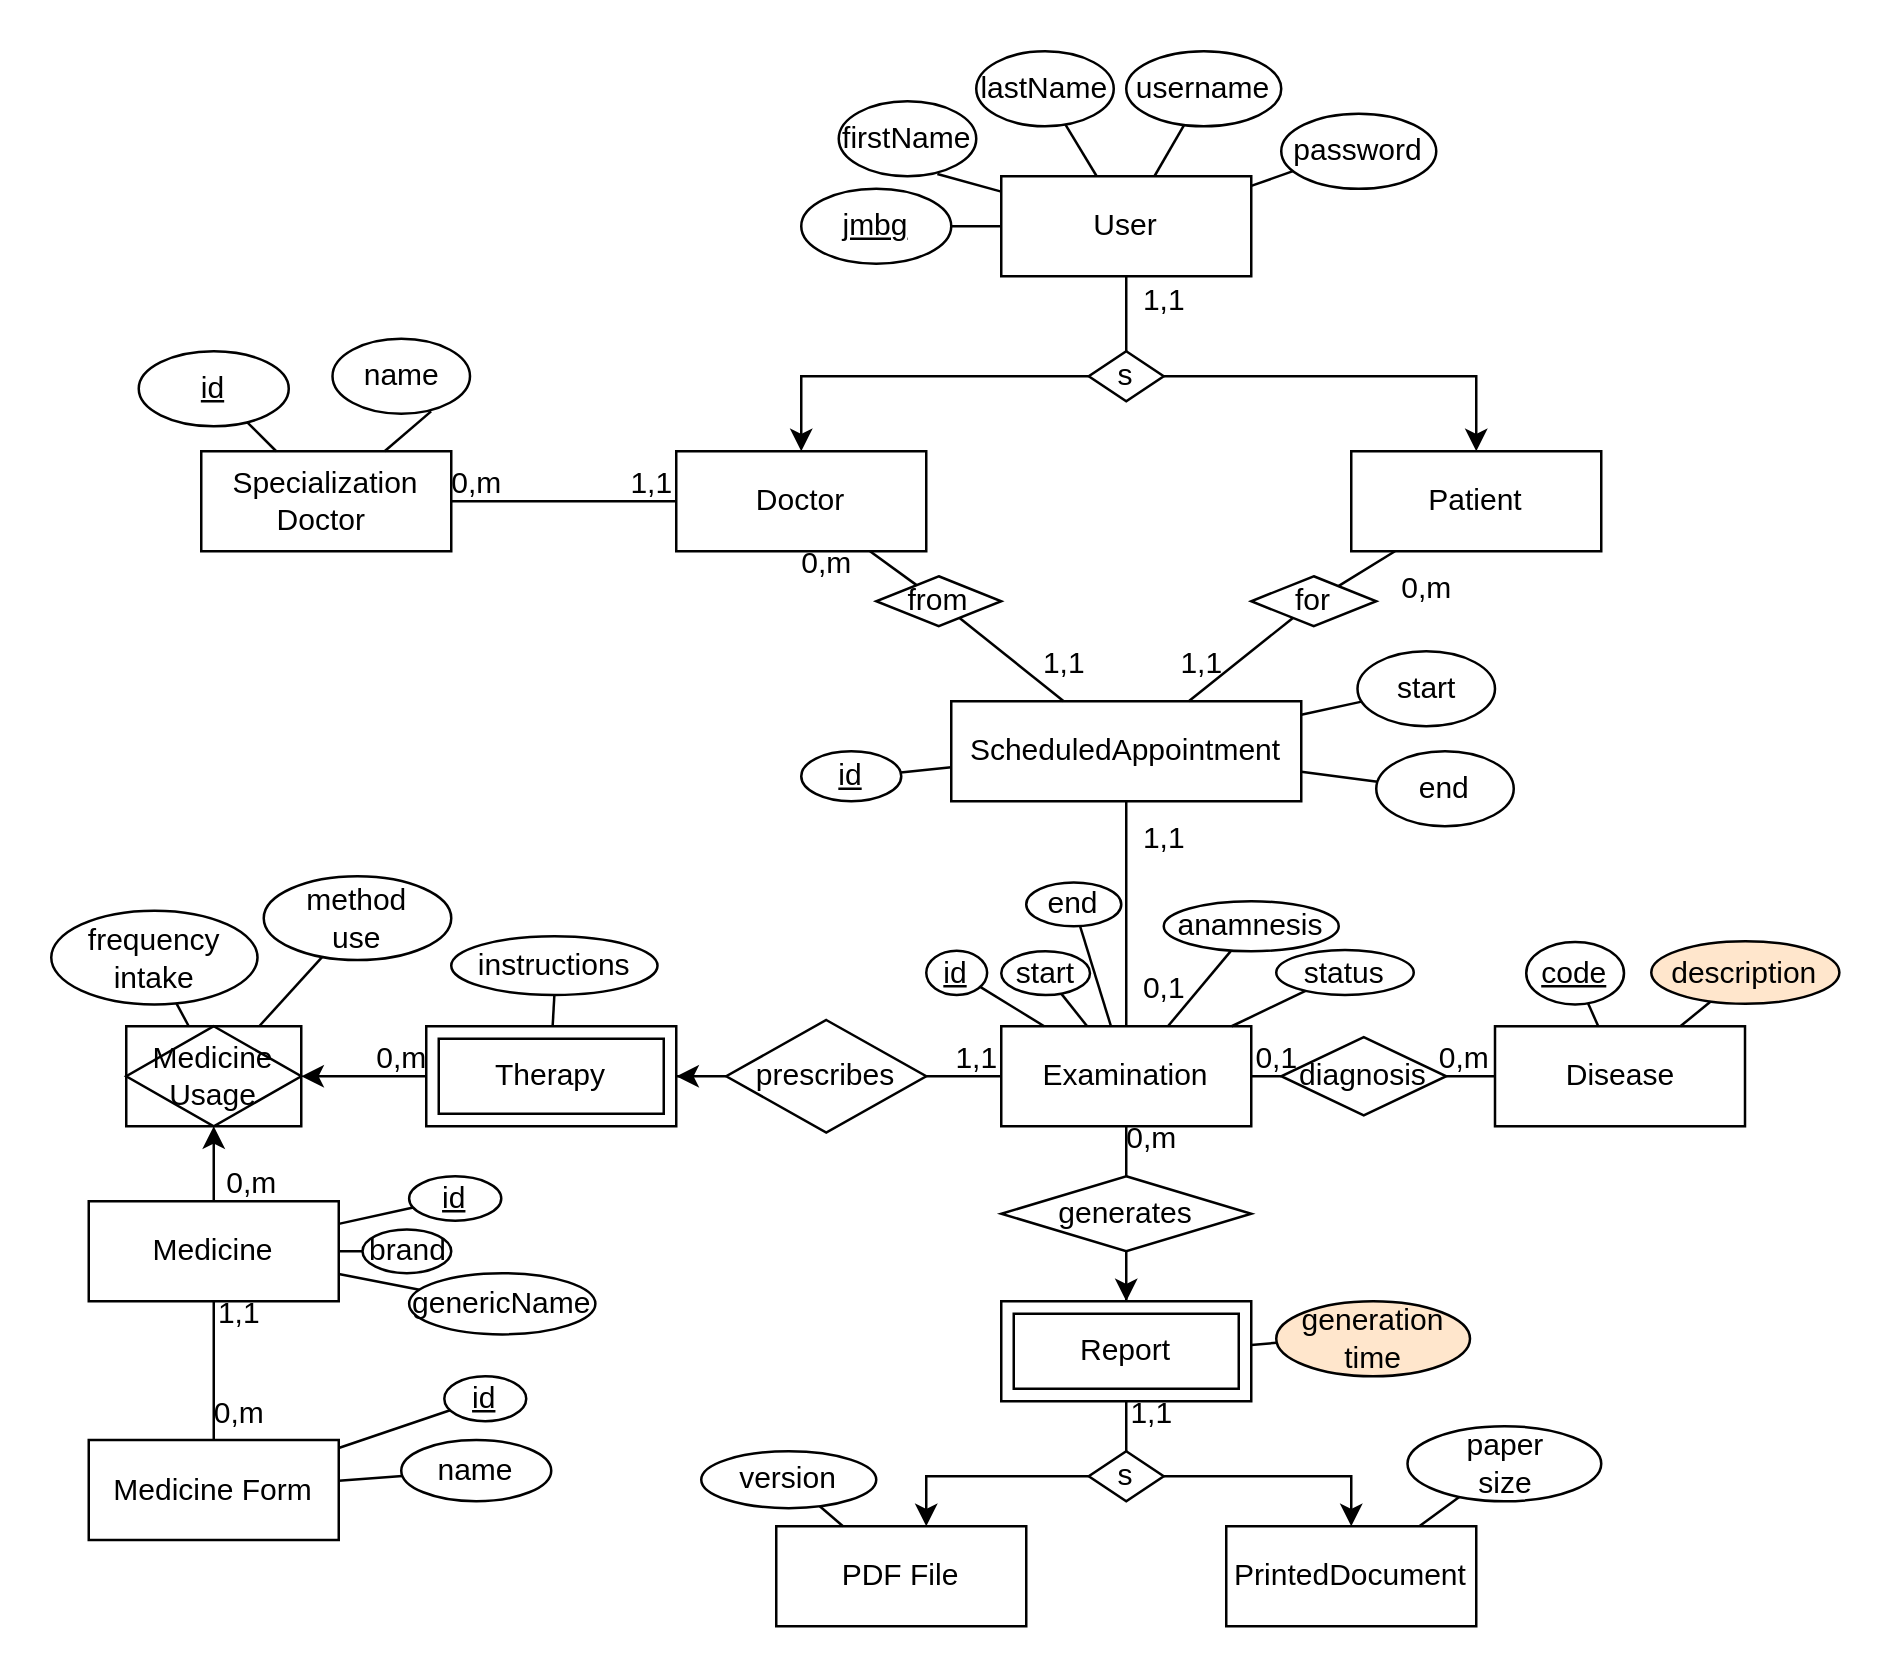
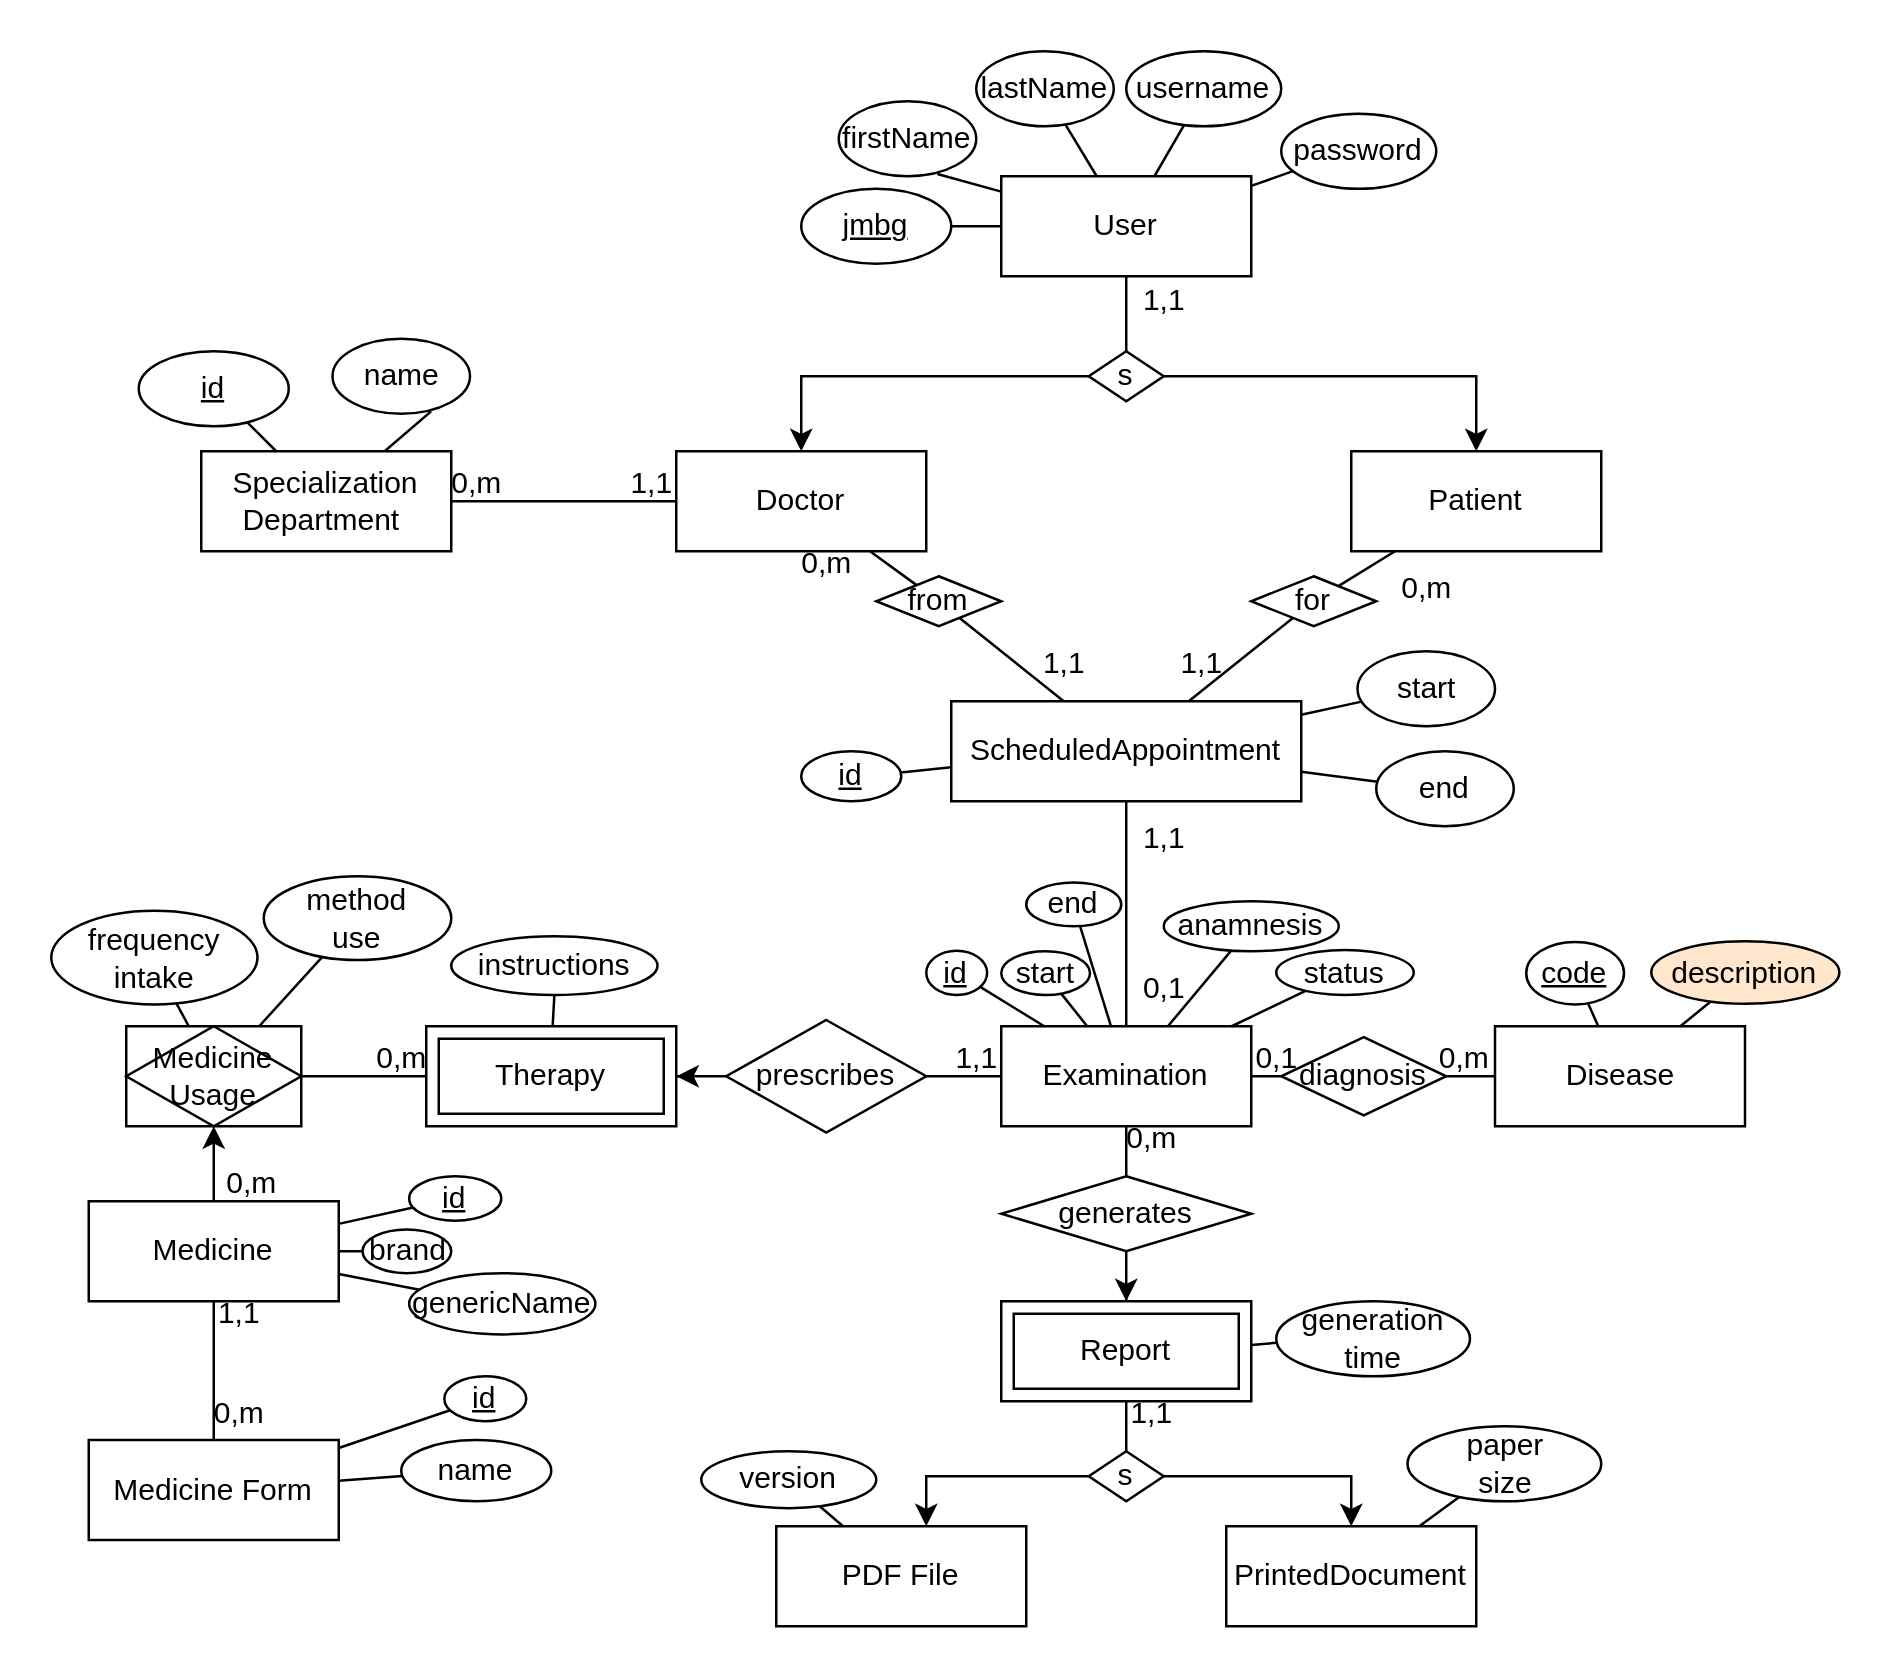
node "Specialization Doctor": label "Specialization Doctor" -> "Specialization Department"
edge "Therapy" -> "Medicine Usage": arrowhead classic -> none
node "generation time": fillcolor #ffe6cc -> #ffffff
